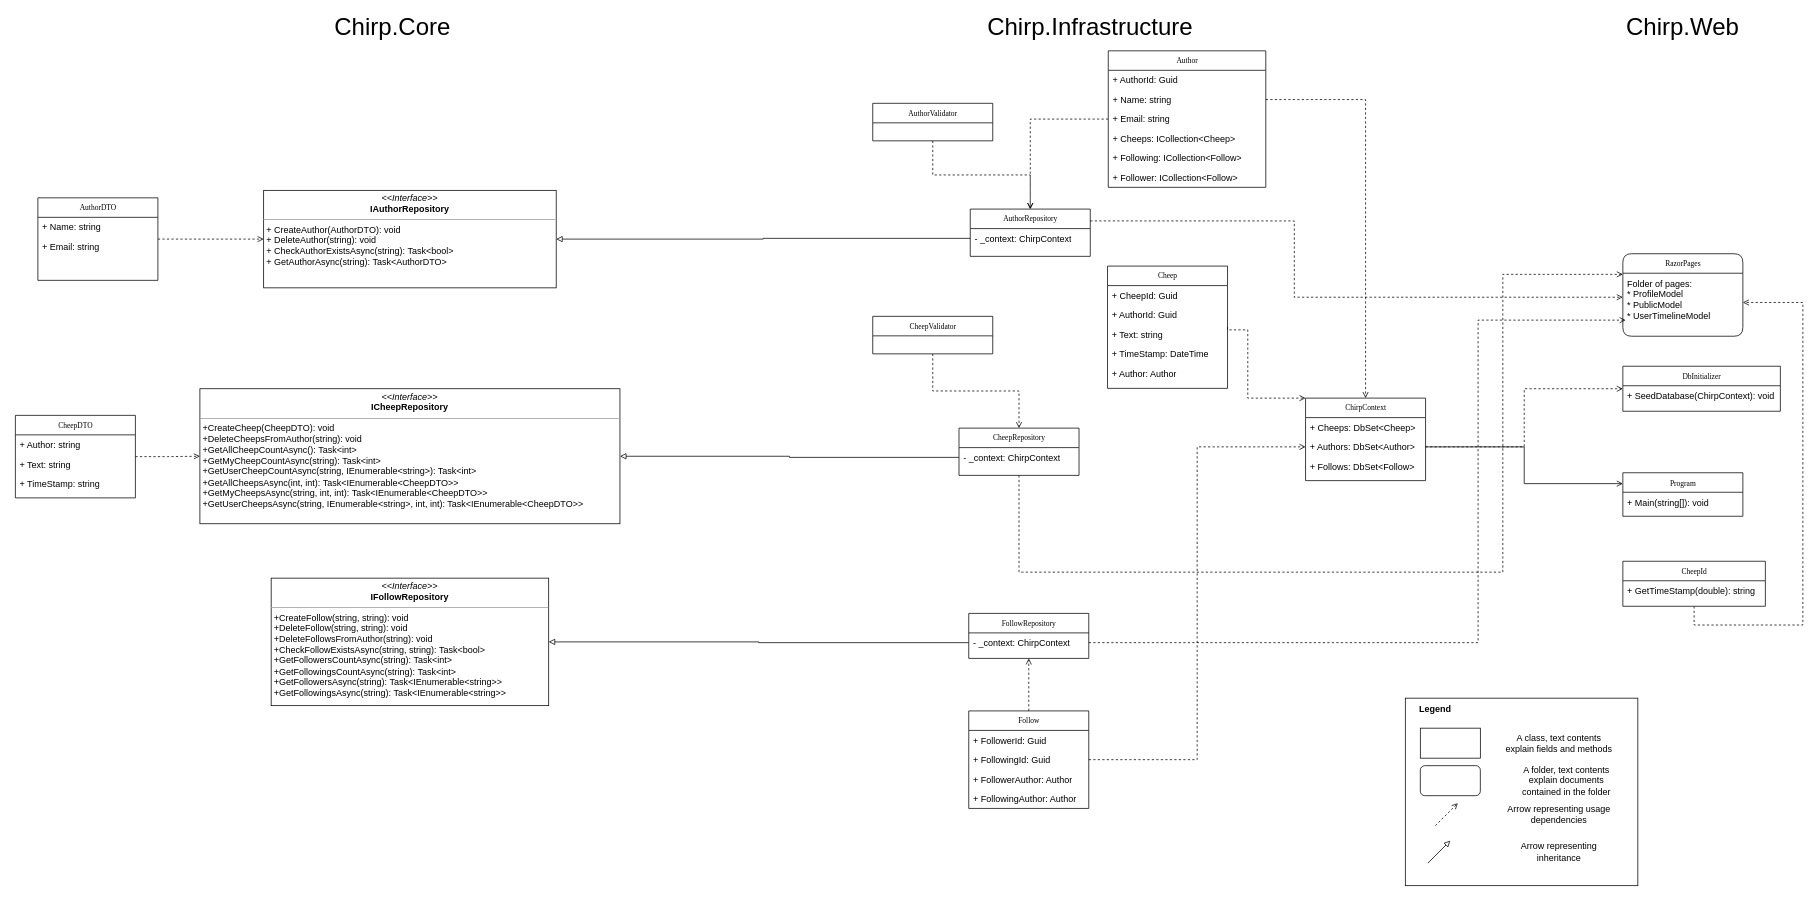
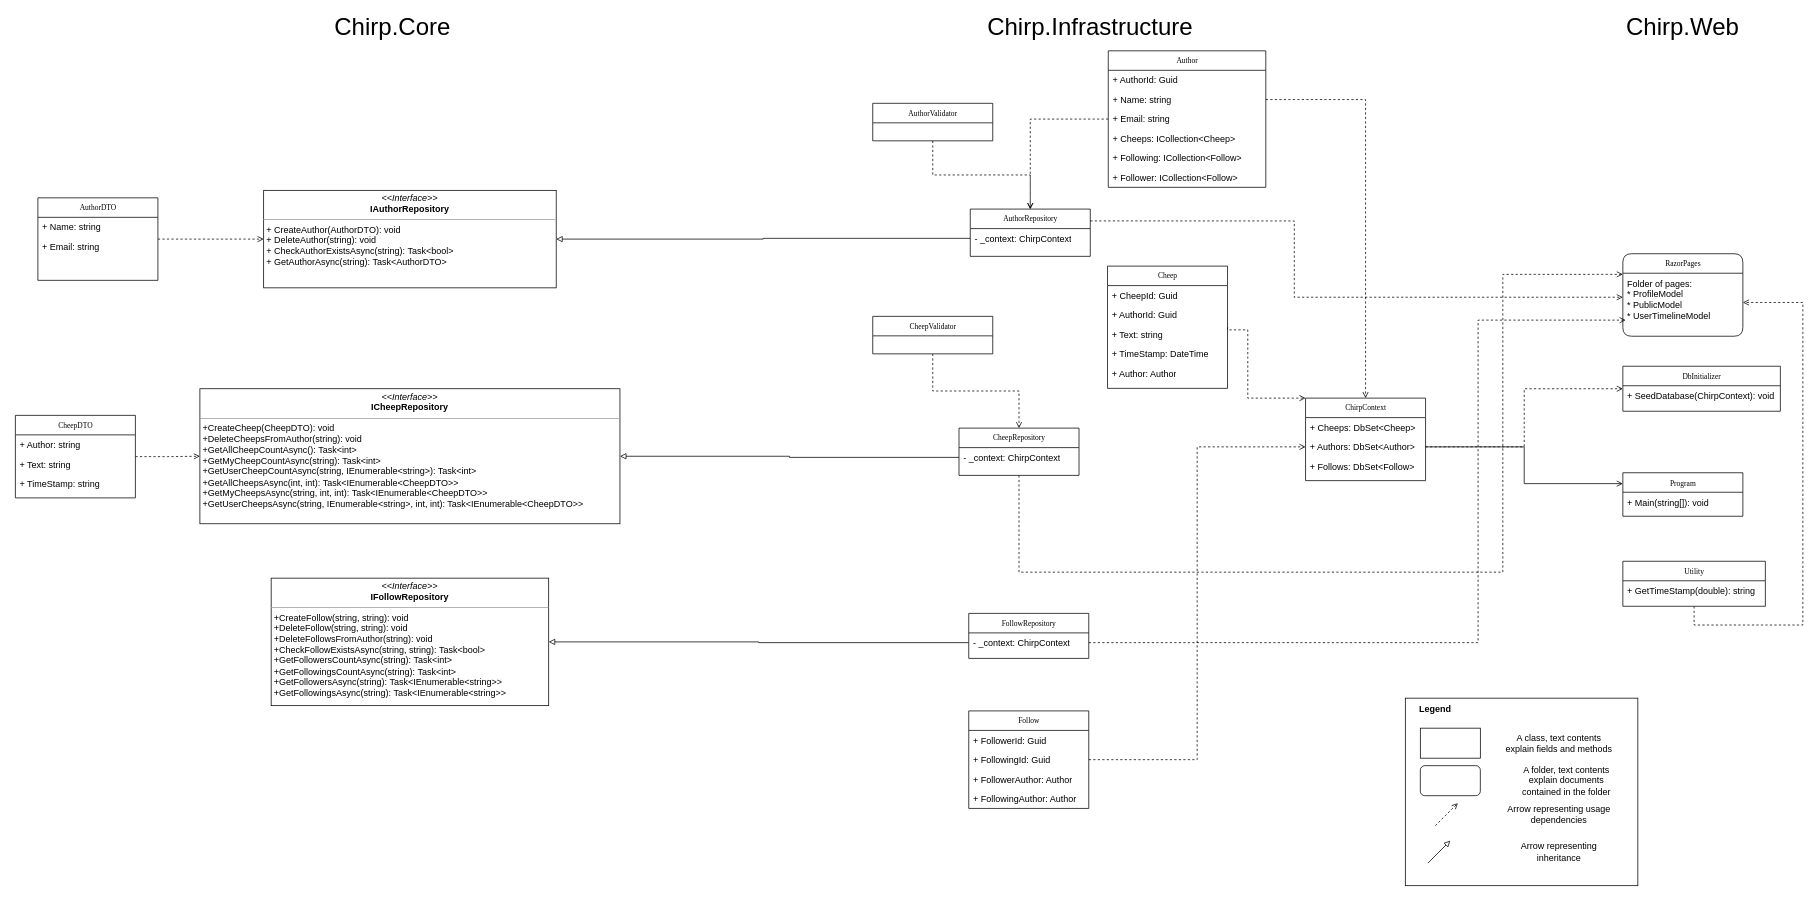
node "CheepId": label "CheepId" -> "Utility"
edge "Follow" -> "FollowRepository": removed
